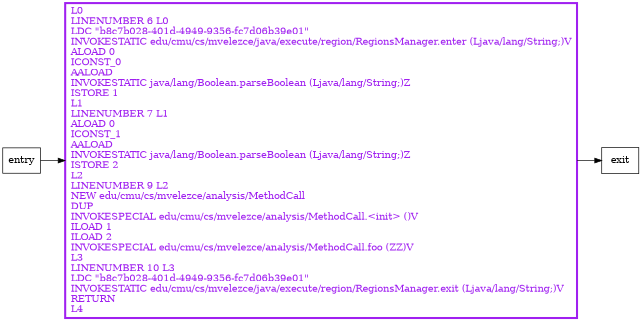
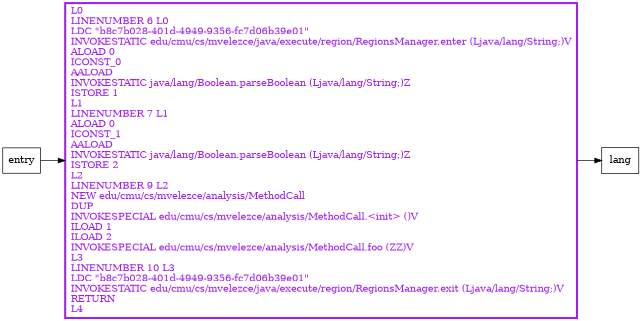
node "exit": label "exit" -> "lang"
